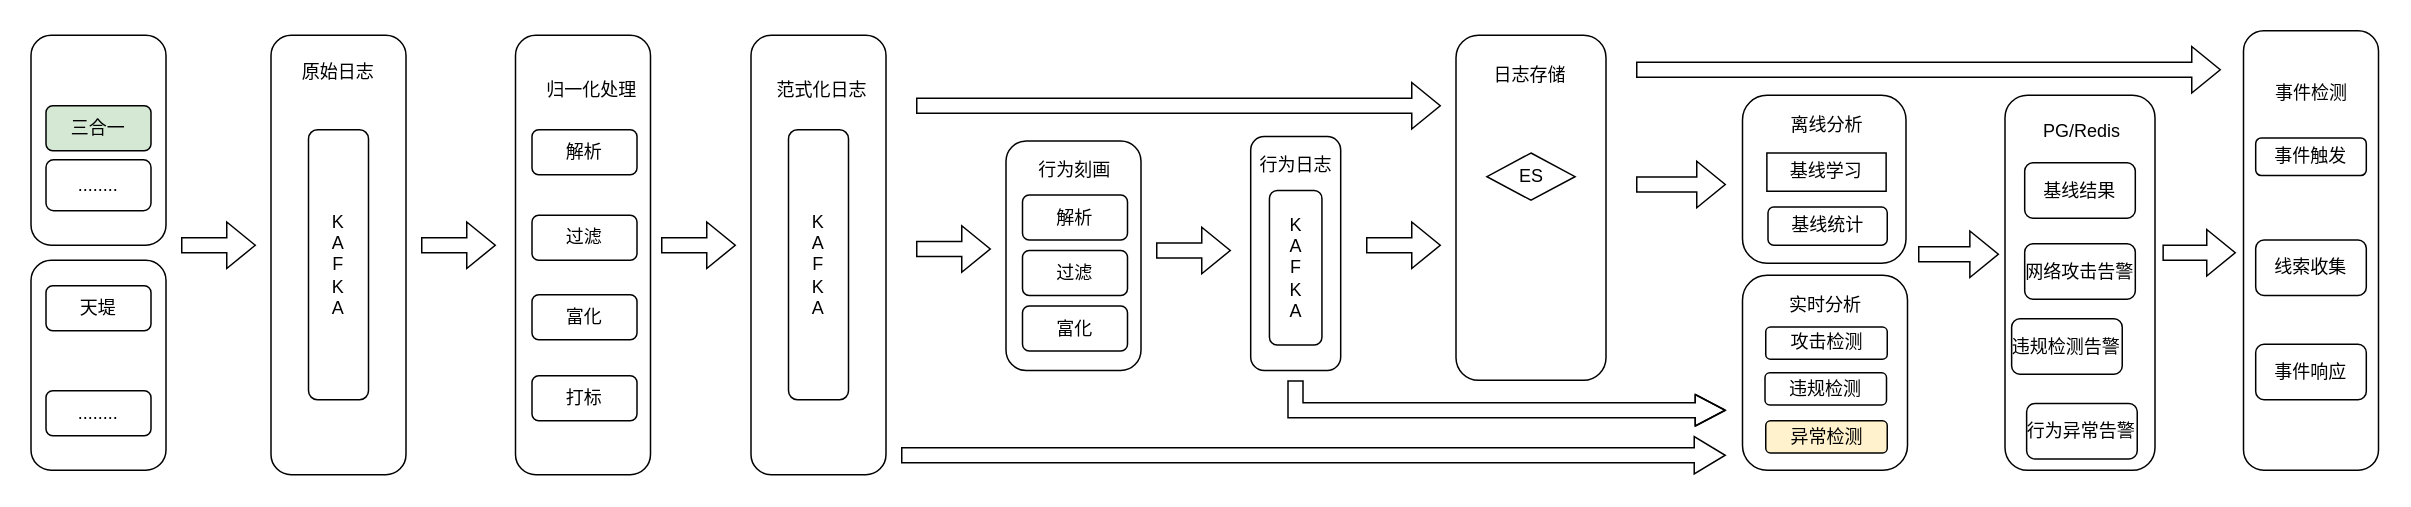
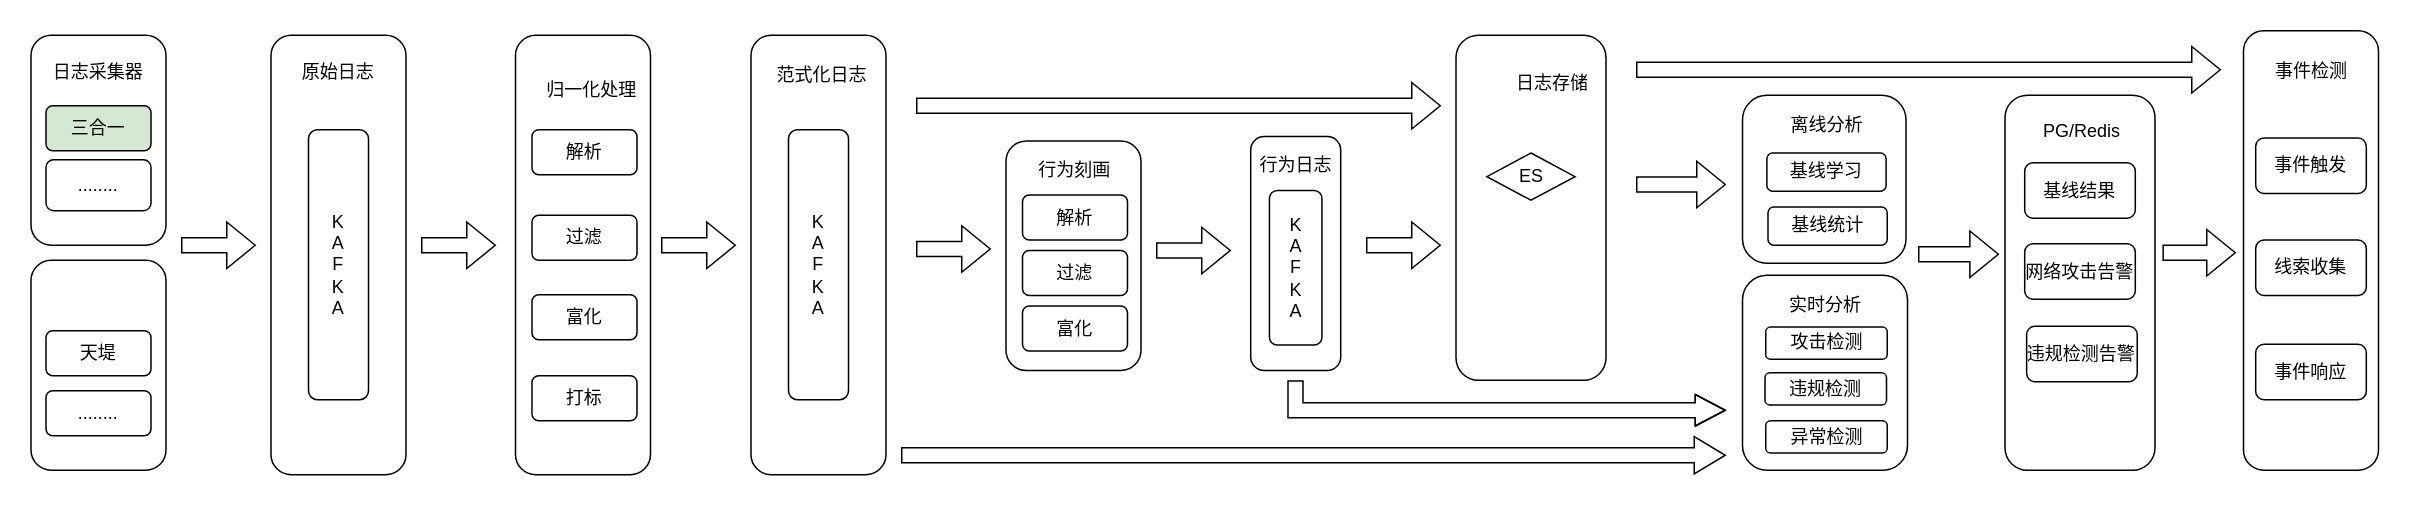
node "日志采集器": added
node "日志存储": moved (1531, 75) -> (1553, 83)
node "范式化日志": moved (822, 90) -> (822, 75)
node "事件检测": moved (2311, 93) -> (2311, 71)
node "事件触发": size 111x38 -> 111x56
node "基线学习": shape rectangle -> rounded rectangle
node "天堤": moved (98, 308) -> (98, 353)
node "违规检测告警": moved (2067, 347) -> (2082, 354)
node "行为异常告警": removed
node "异常检测": fillcolor #fff2cc -> #ffffff
